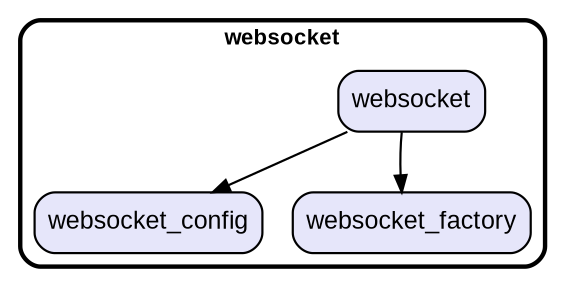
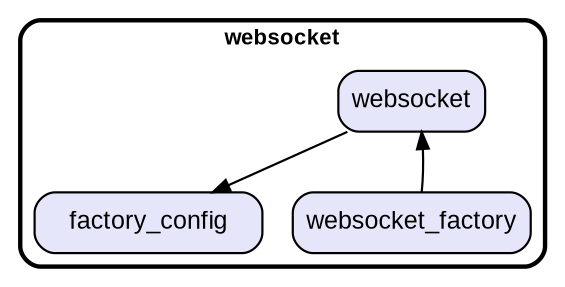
edge "websocket" -> "websocket_factory": reversed
node "websocket_config": label "websocket_config" -> "factory_config"
